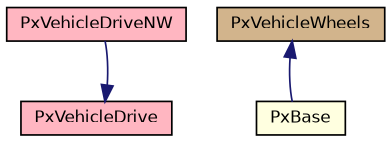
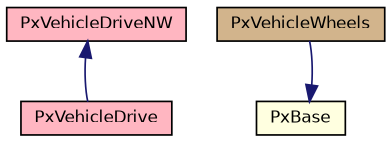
edge "PxVehicleDriveNW" -> "PxVehicleDrive": reversed
edge "PxBase" -> "PxVehicleWheels": reversed
